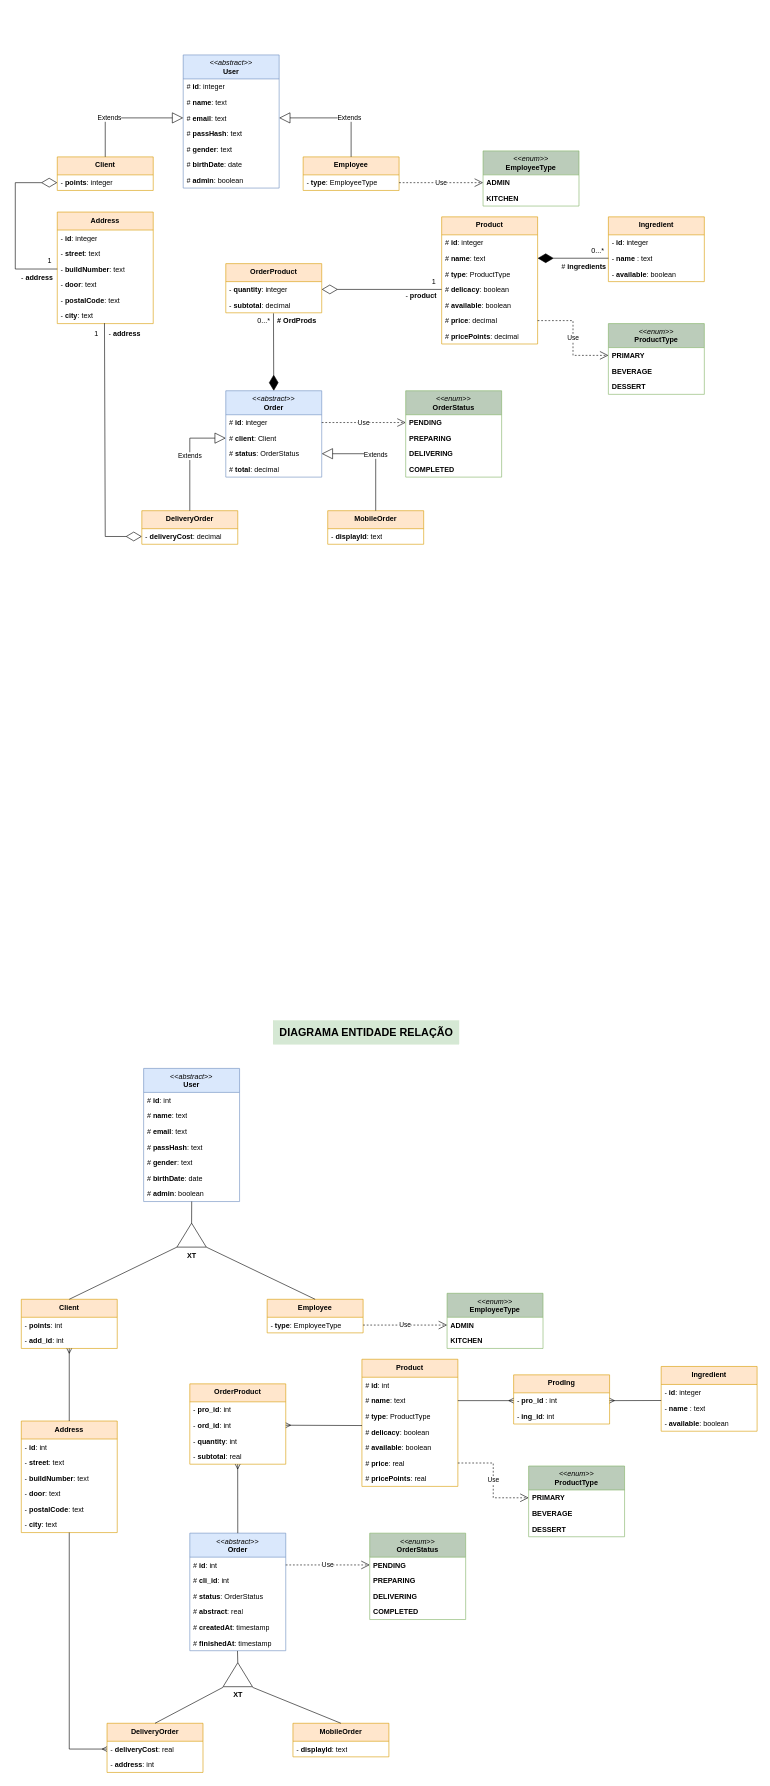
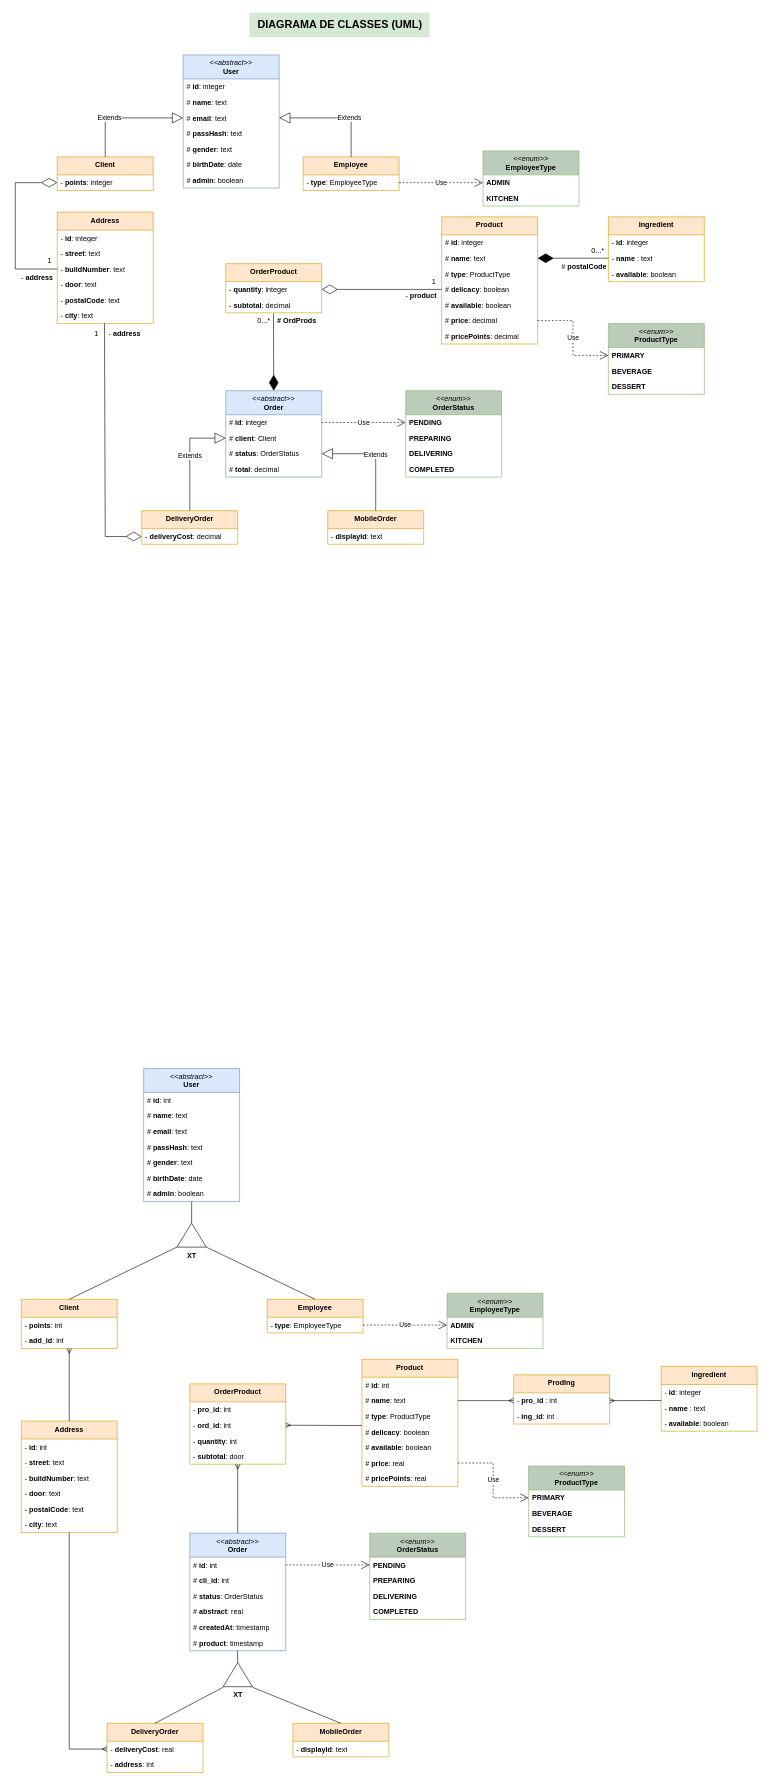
node "DIAGRAMA DE CLASSES (UML)": added
node "# ingredients": label "# ingredients" -> "# postalCode"
node "DIAGRAMA ENTIDADE RELAÇÃO": removed
node "- subtotal: real": label "- subtotal: real" -> "- subtotal: door"
node "# finishedAt: timestamp": label "# finishedAt: timestamp" -> "# product: timestamp"
